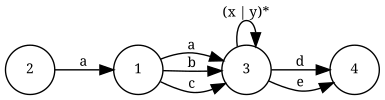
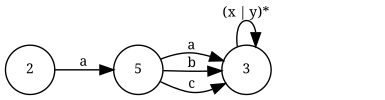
node "1": label "1" -> "5"
node "4": removed
